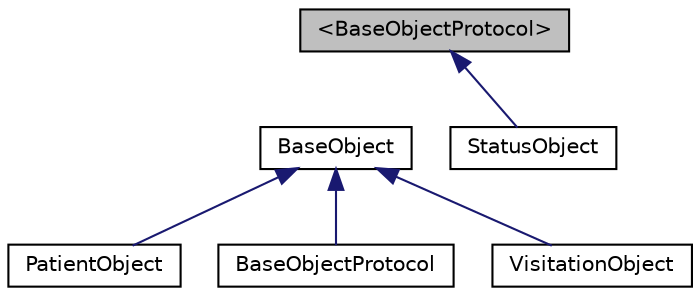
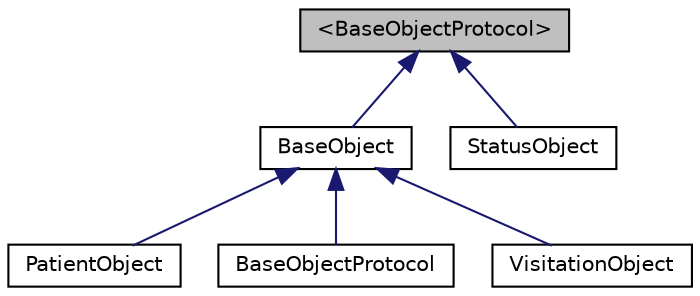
edge "BaseObject" -> "<BaseObjectProtocol>": added
